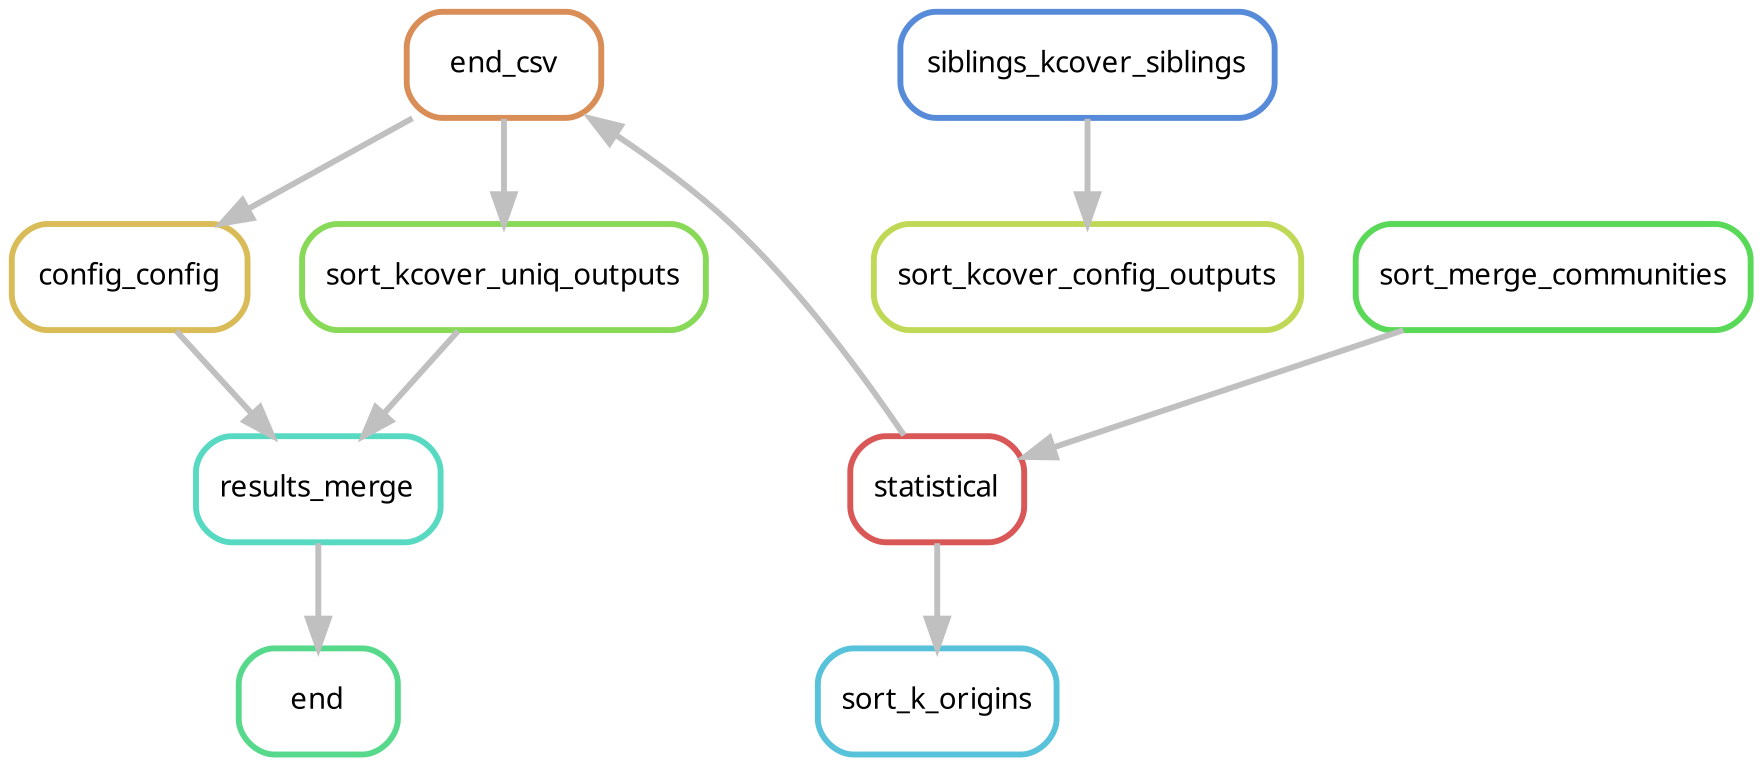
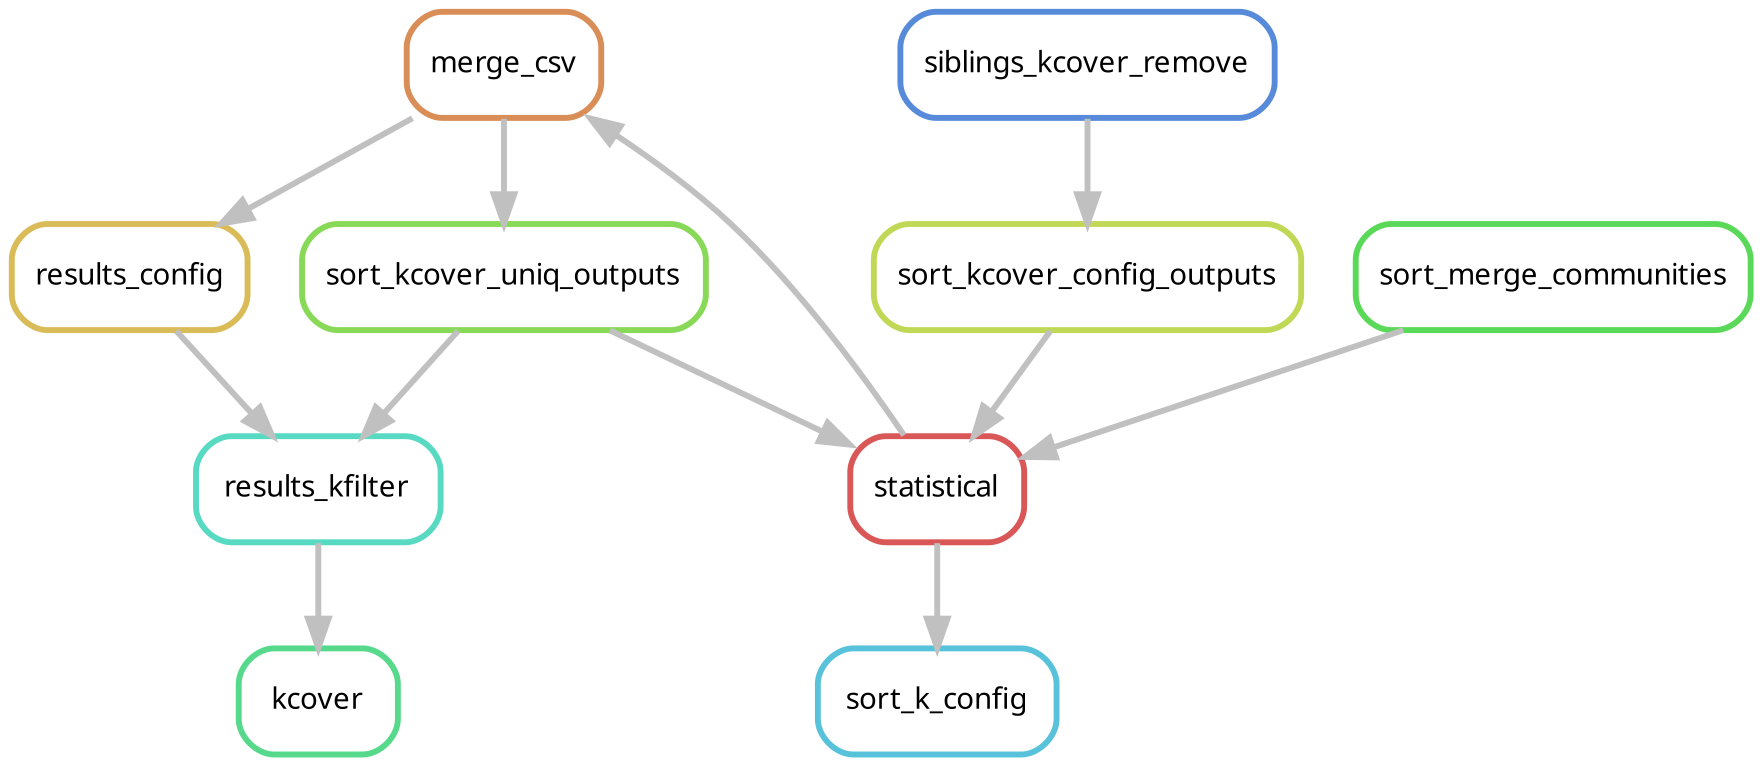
node "end_csv": label "end_csv" -> "merge_csv"
node "siblings_kcover_siblings": label "siblings_kcover_siblings" -> "siblings_kcover_remove"
node "config_config": label "config_config" -> "results_config"
edge "sort_kcover_config_outputs" -> "statistical": added
edge "sort_kcover_uniq_outputs" -> "statistical": added
node "results_merge": label "results_merge" -> "results_kfilter"
node "end": label "end" -> "kcover"
node "sort_k_origins": label "sort_k_origins" -> "sort_k_config"
